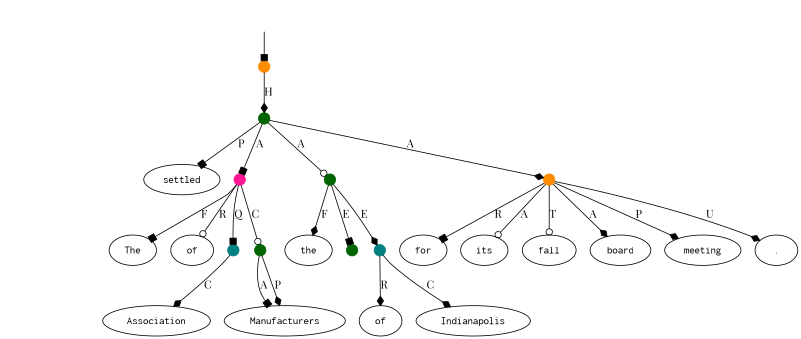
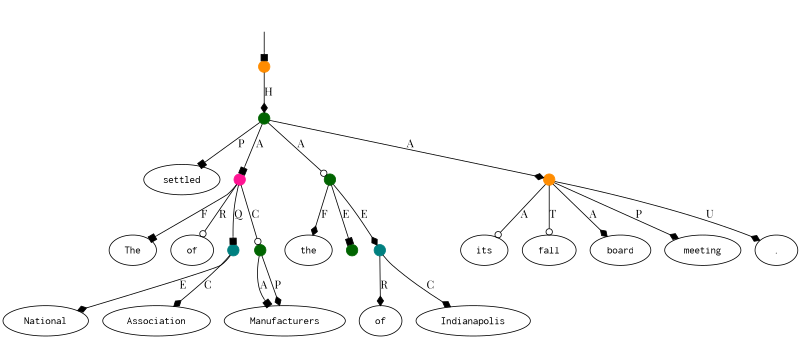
node "for": removed
node "National": added
